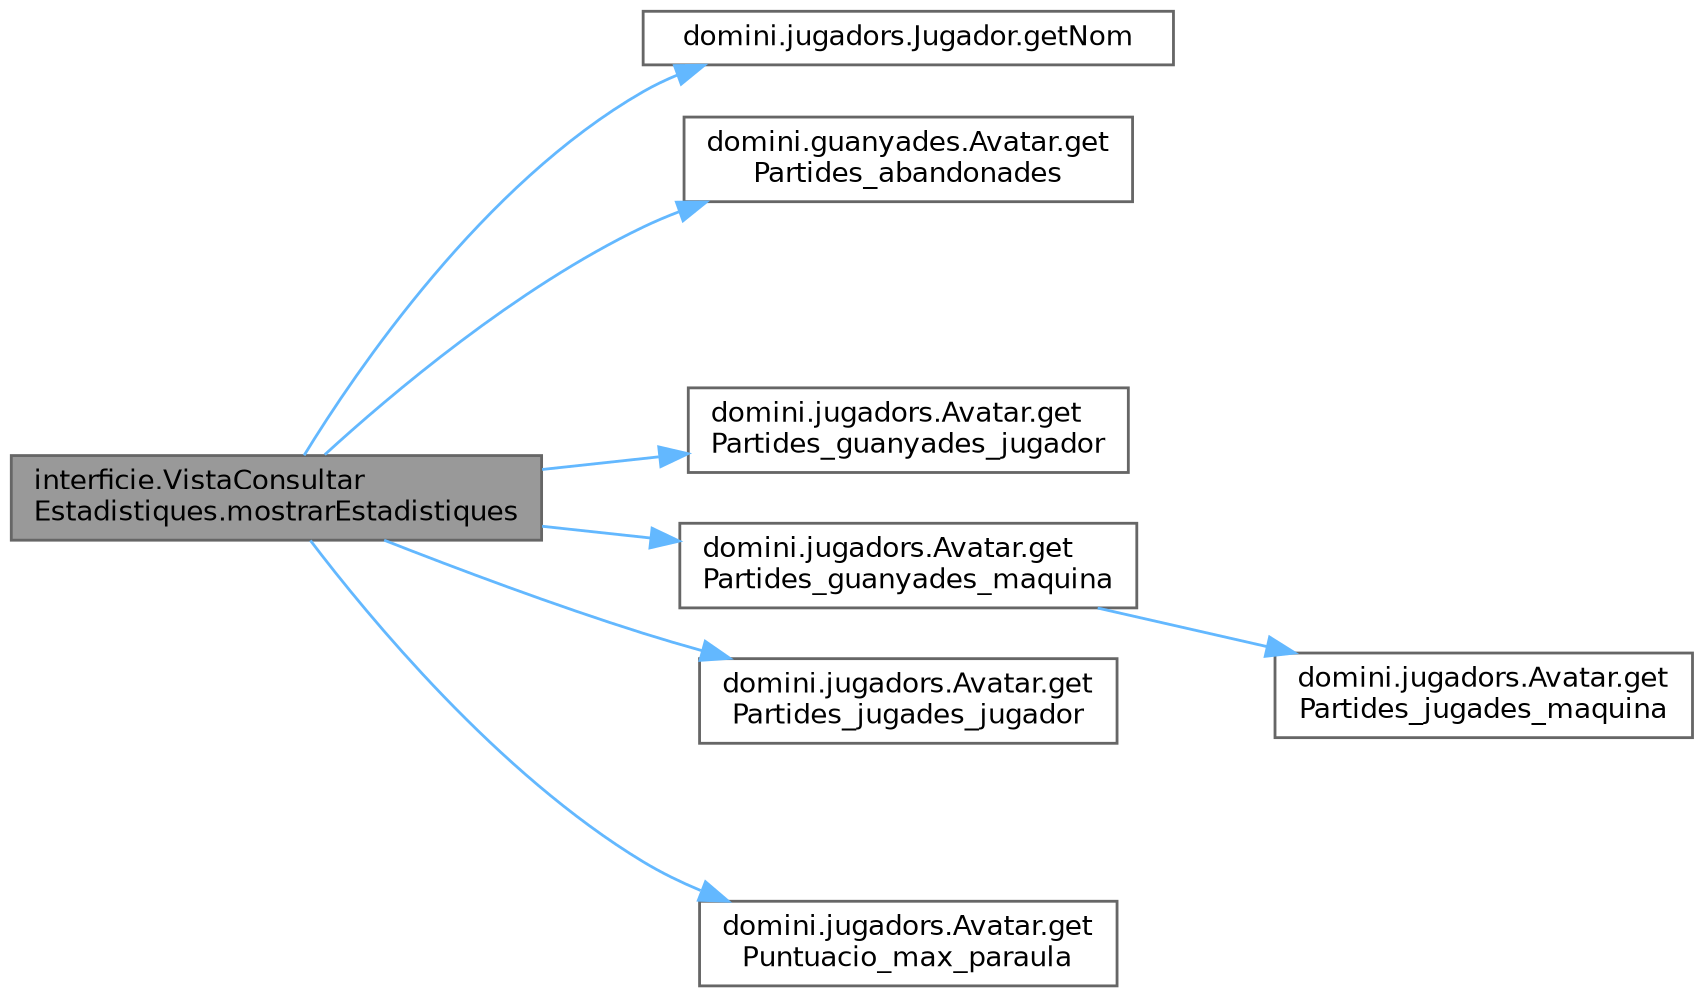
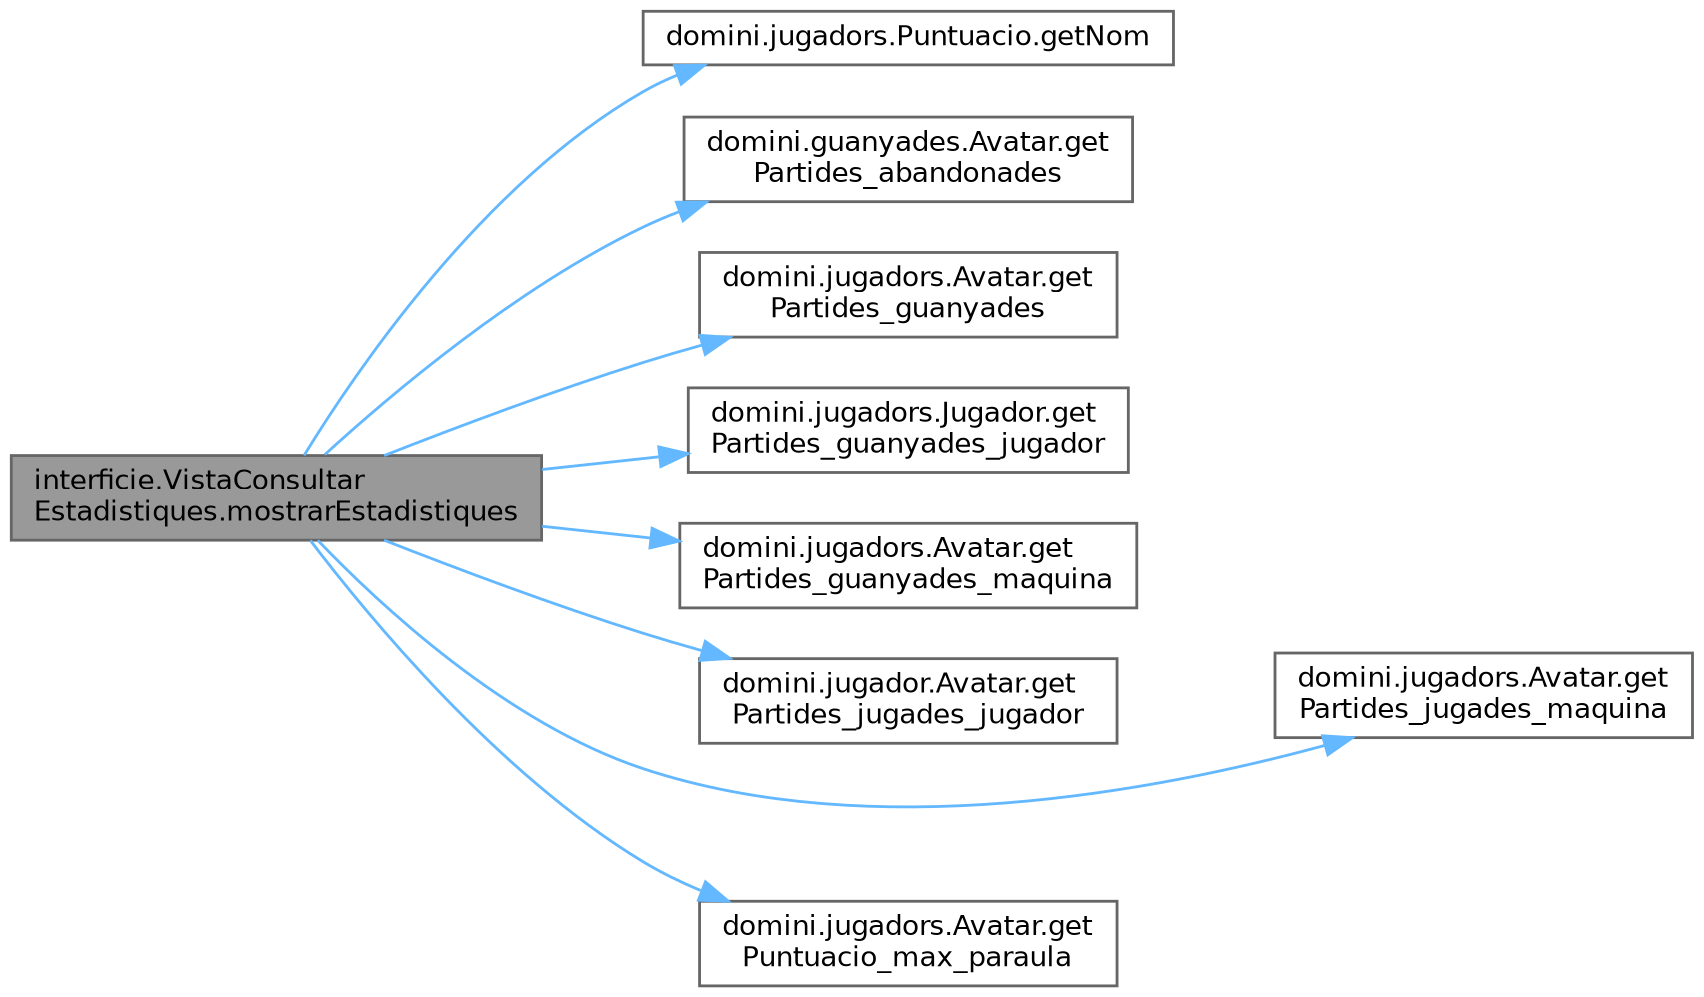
node "domini.jugadors.Jugador.getNom": label "domini.jugadors.Jugador.getNom" -> "domini.jugadors.Puntuacio.getNom"
node "domini.jugadors.Avatar.get Partides_guanyades": added
node "domini.jugadors.Avatar.get Partides_guanyades_jugador": label "domini.jugadors.Avatar.get Partides_guanyades_jugador" -> "domini.jugadors.Jugador.get Partides_guanyades_jugador"
edge "domini.jugadors.Avatar.get Partides_guanyades_maquina" -> "domini.jugadors.Avatar.get Partides_jugades_maquina": now "interficie.VistaConsultar Estadistiques.mostrarEstadistiques" -> "domini.jugadors.Avatar.get Partides_jugades_maquina"
node "domini.jugadors.Avatar.get Partides_jugades_jugador": label "domini.jugadors.Avatar.get Partides_jugades_jugador" -> "domini.jugador.Avatar.get Partides_jugades_jugador"
